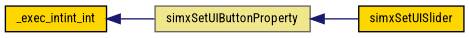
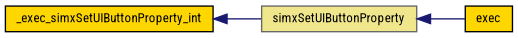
node "_exec_intint_int": label "_exec_intint_int" -> "_exec_simxSetUIButtonProperty_int"
node "simxSetUISlider": label "simxSetUISlider" -> "exec"
